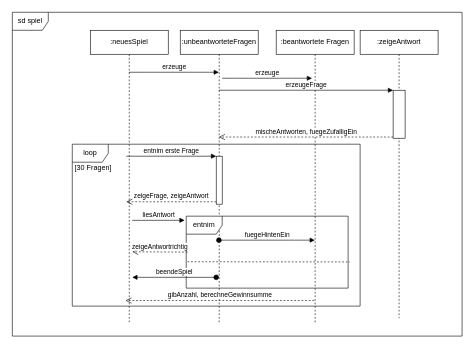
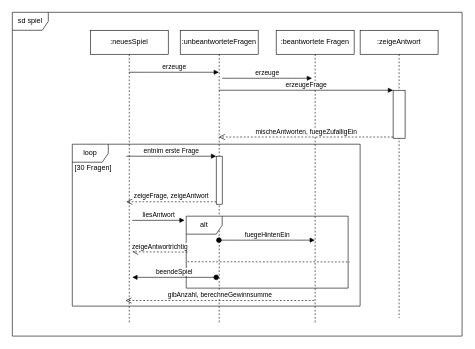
node "entnim": label "entnim" -> "alt"
